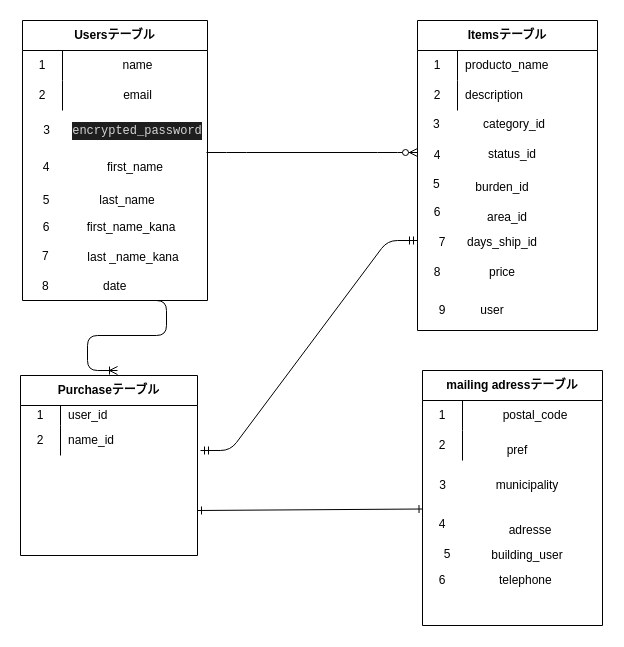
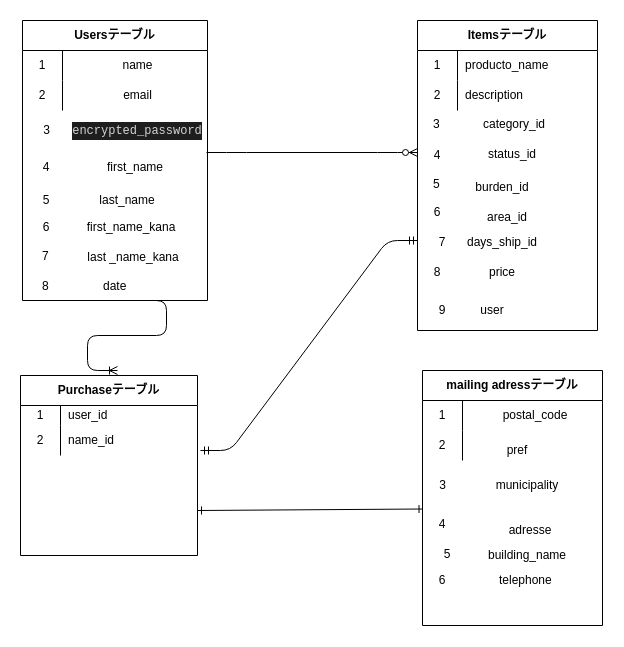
node "building_user": label "building_user" -> "building_name"
